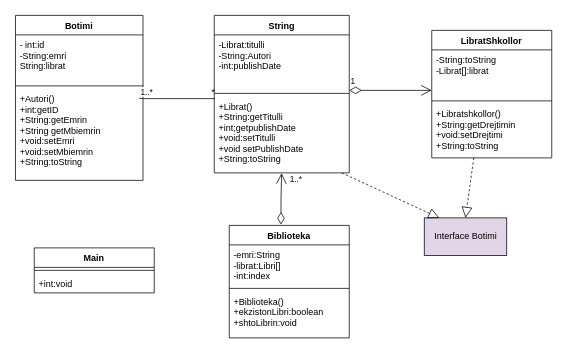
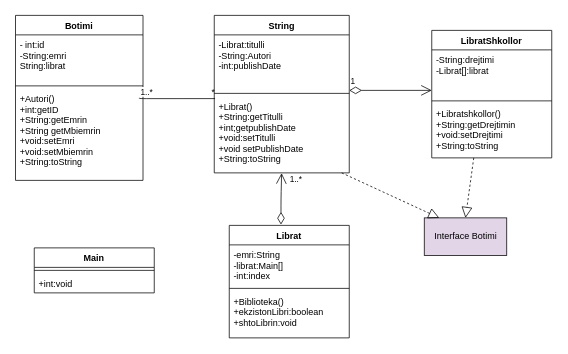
node "-String:toString -Librat[]:librat": label "-String:toString -Librat[]:librat" -> "-String:drejtimi -Librat[]:librat"
node "Biblioteka": label "Biblioteka" -> "Librat"
node "-emri:String -librat:Libri[] -int:index": label "-emri:String -librat:Libri[] -int:index" -> "-emri:String -librat:Main[] -int:index"
